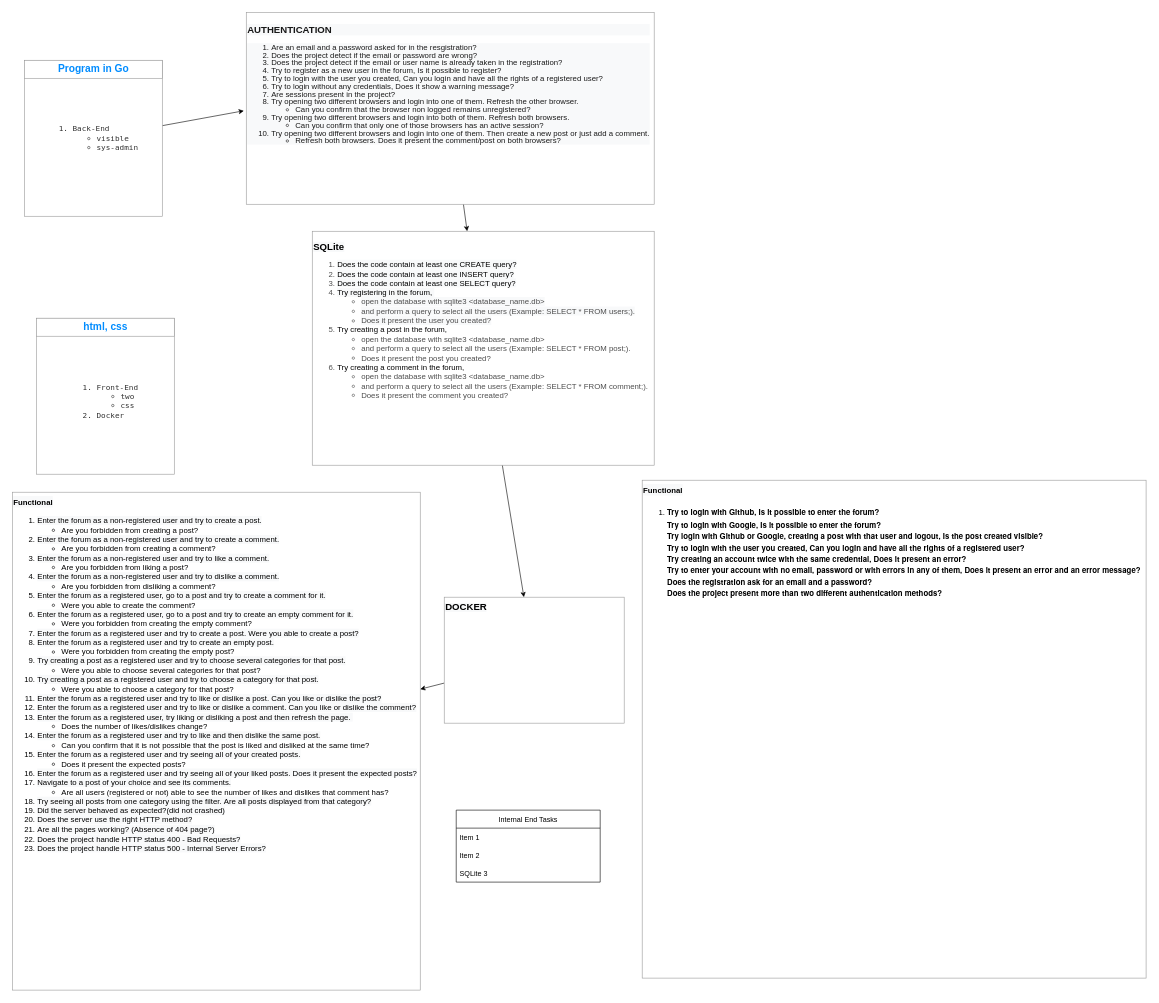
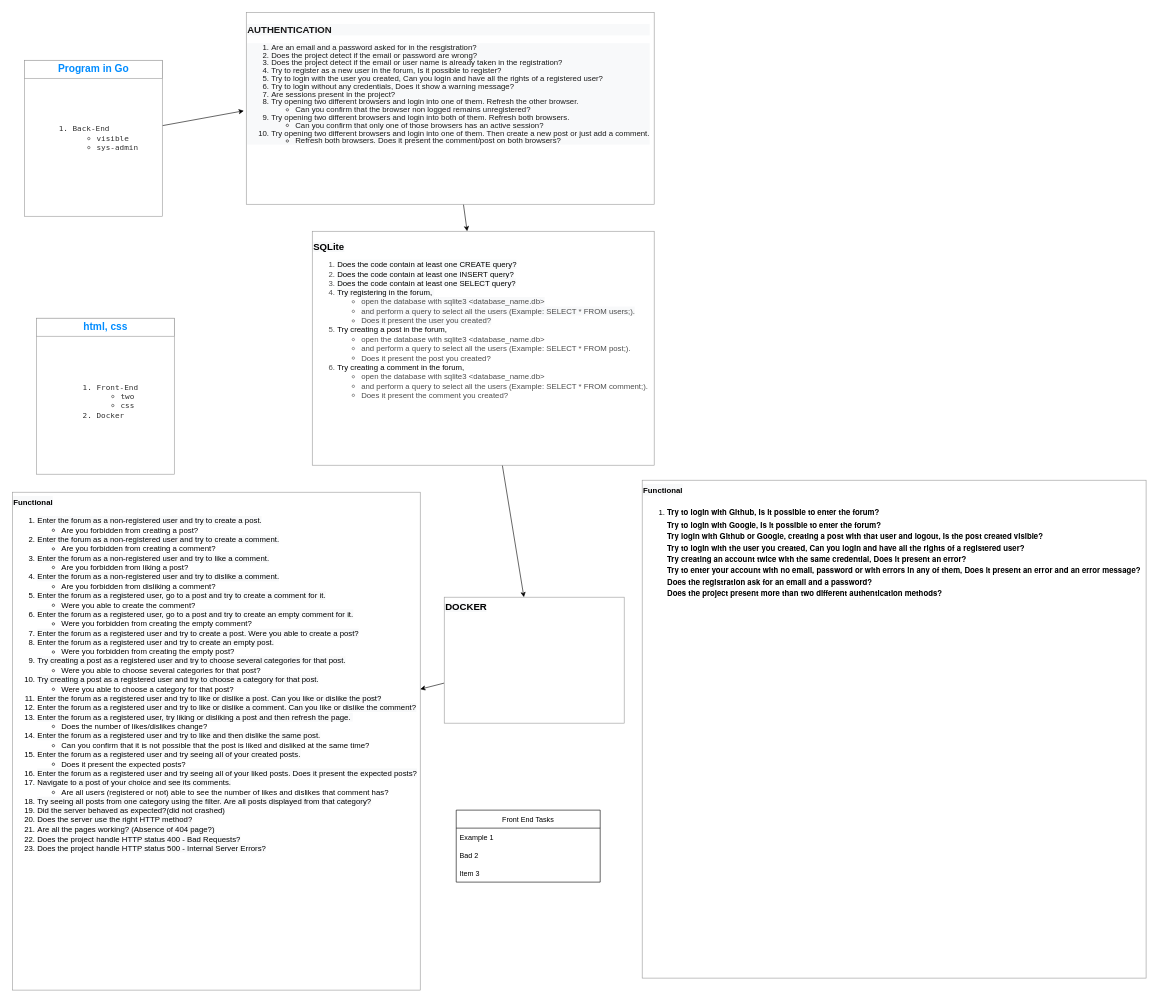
node "Internal End Tasks": label "Internal End Tasks" -> "Front End Tasks"
node "Item 1": label "Item 1" -> "Example 1"
node "Item 2": label "Item 2" -> "Bad 2"
node "SQLite 3": label "SQLite 3" -> "Item 3"
